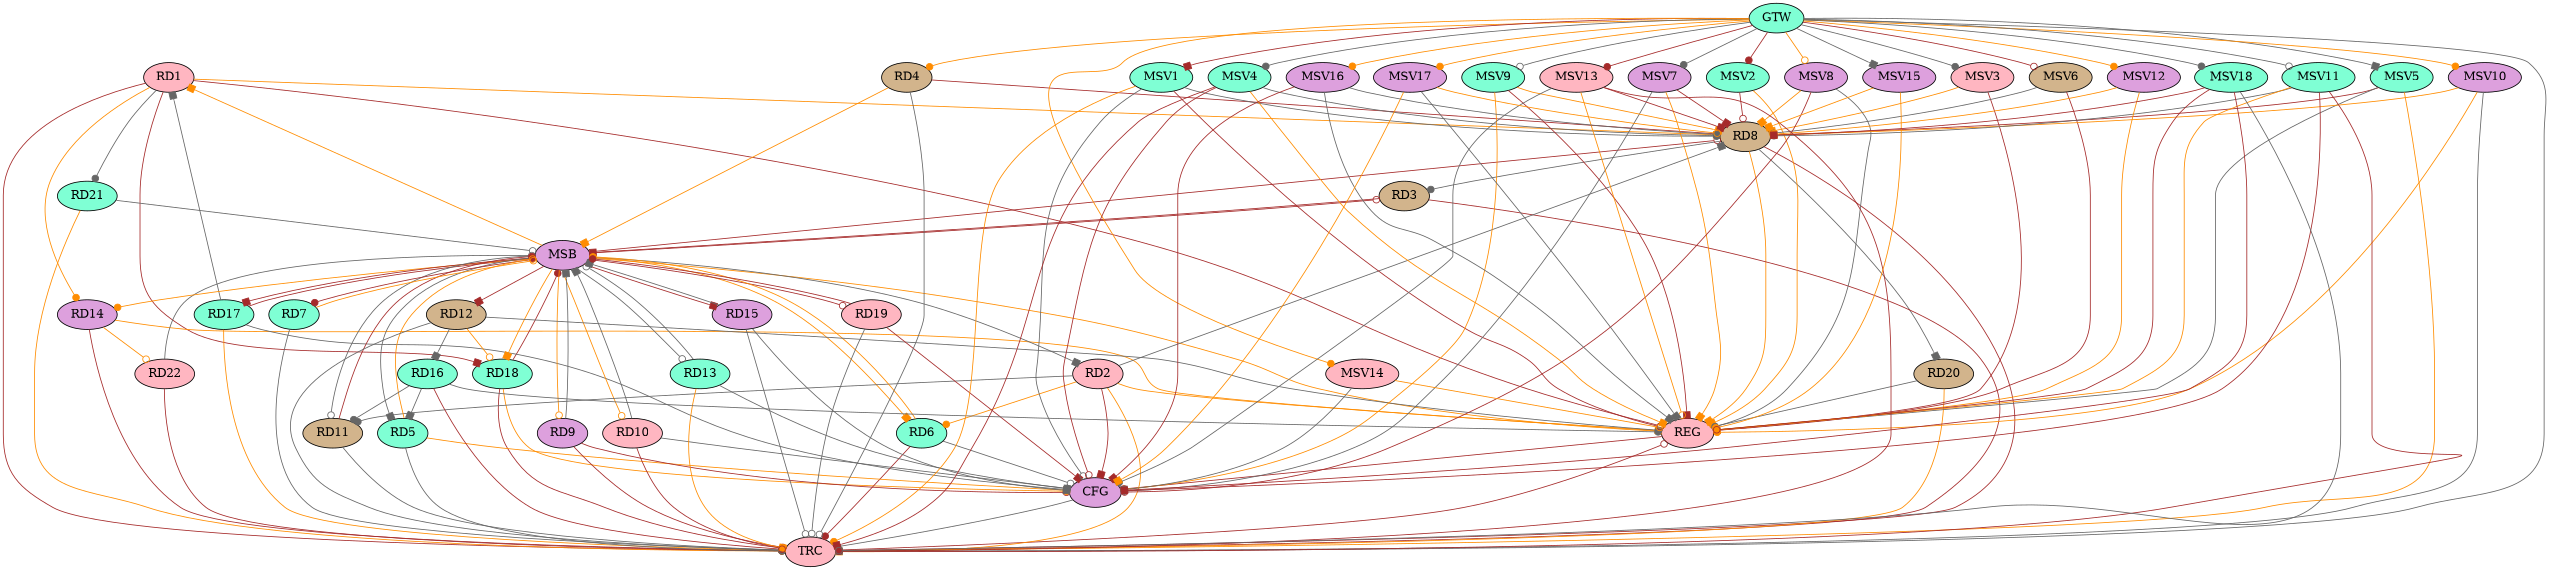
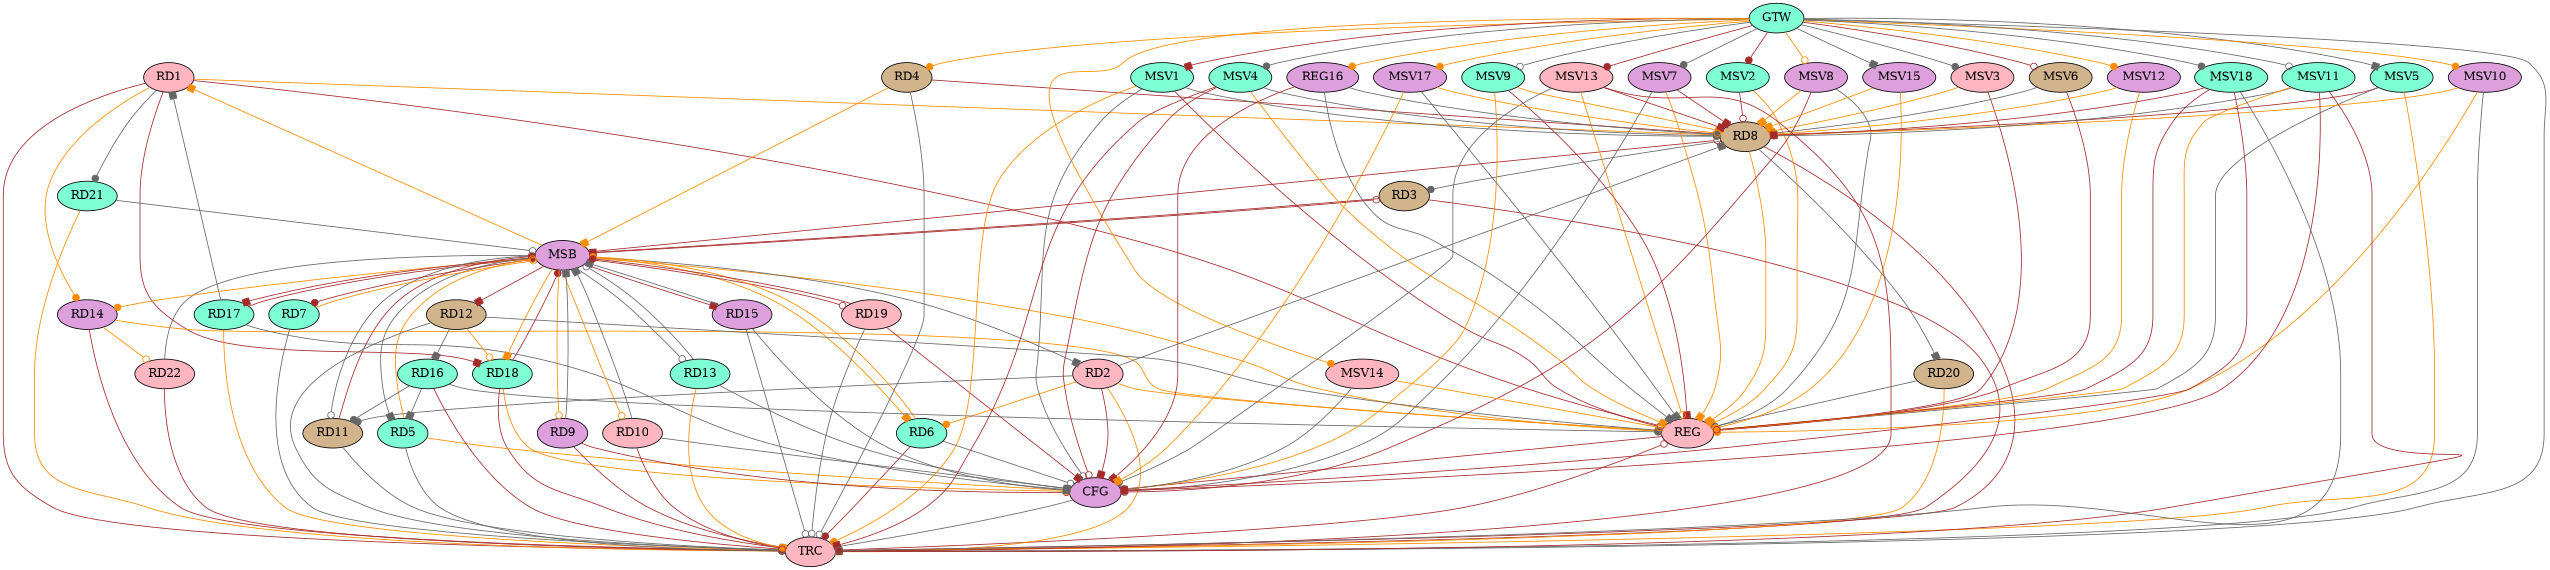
node "MSV16": label "MSV16" -> "REG16"
edge "MSV3" -> "RD8": arrowhead box -> dot
